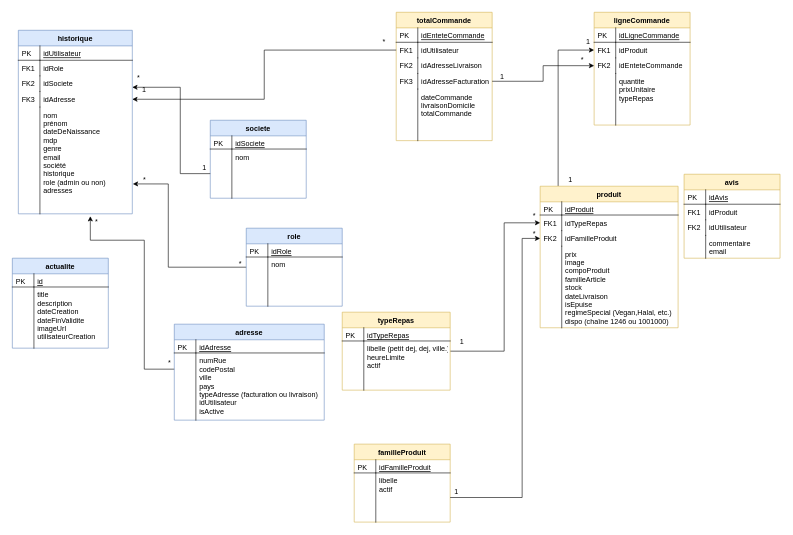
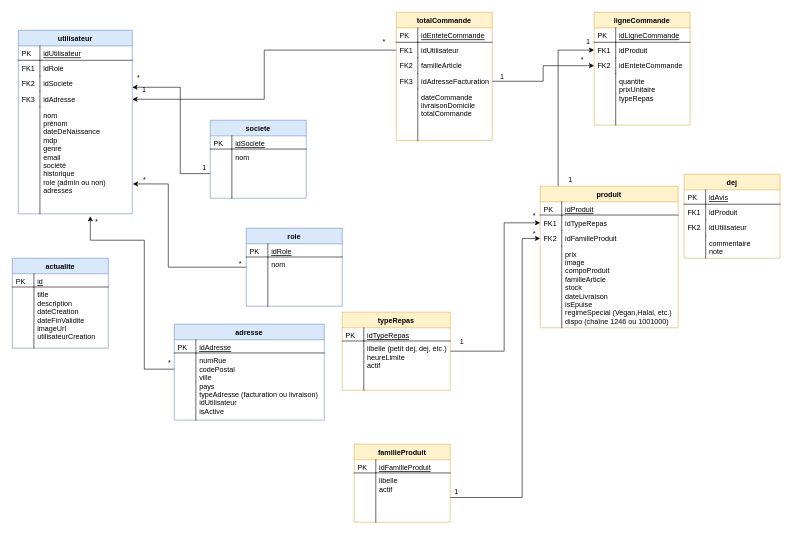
node "historique": label "historique" -> "utilisateur"
node "idAdresseLivraison": label "idAdresseLivraison" -> "familleArticle"
node "avis": label "avis" -> "dej"
node "commentaire email": label "commentaire email" -> "commentaire note"
node "libelle (petit dej, dej, ville.) heureLimite actif": label "libelle (petit dej, dej, ville.) heureLimite actif" -> "libelle (petit dej, dej, etc.) heureLimite actif"
